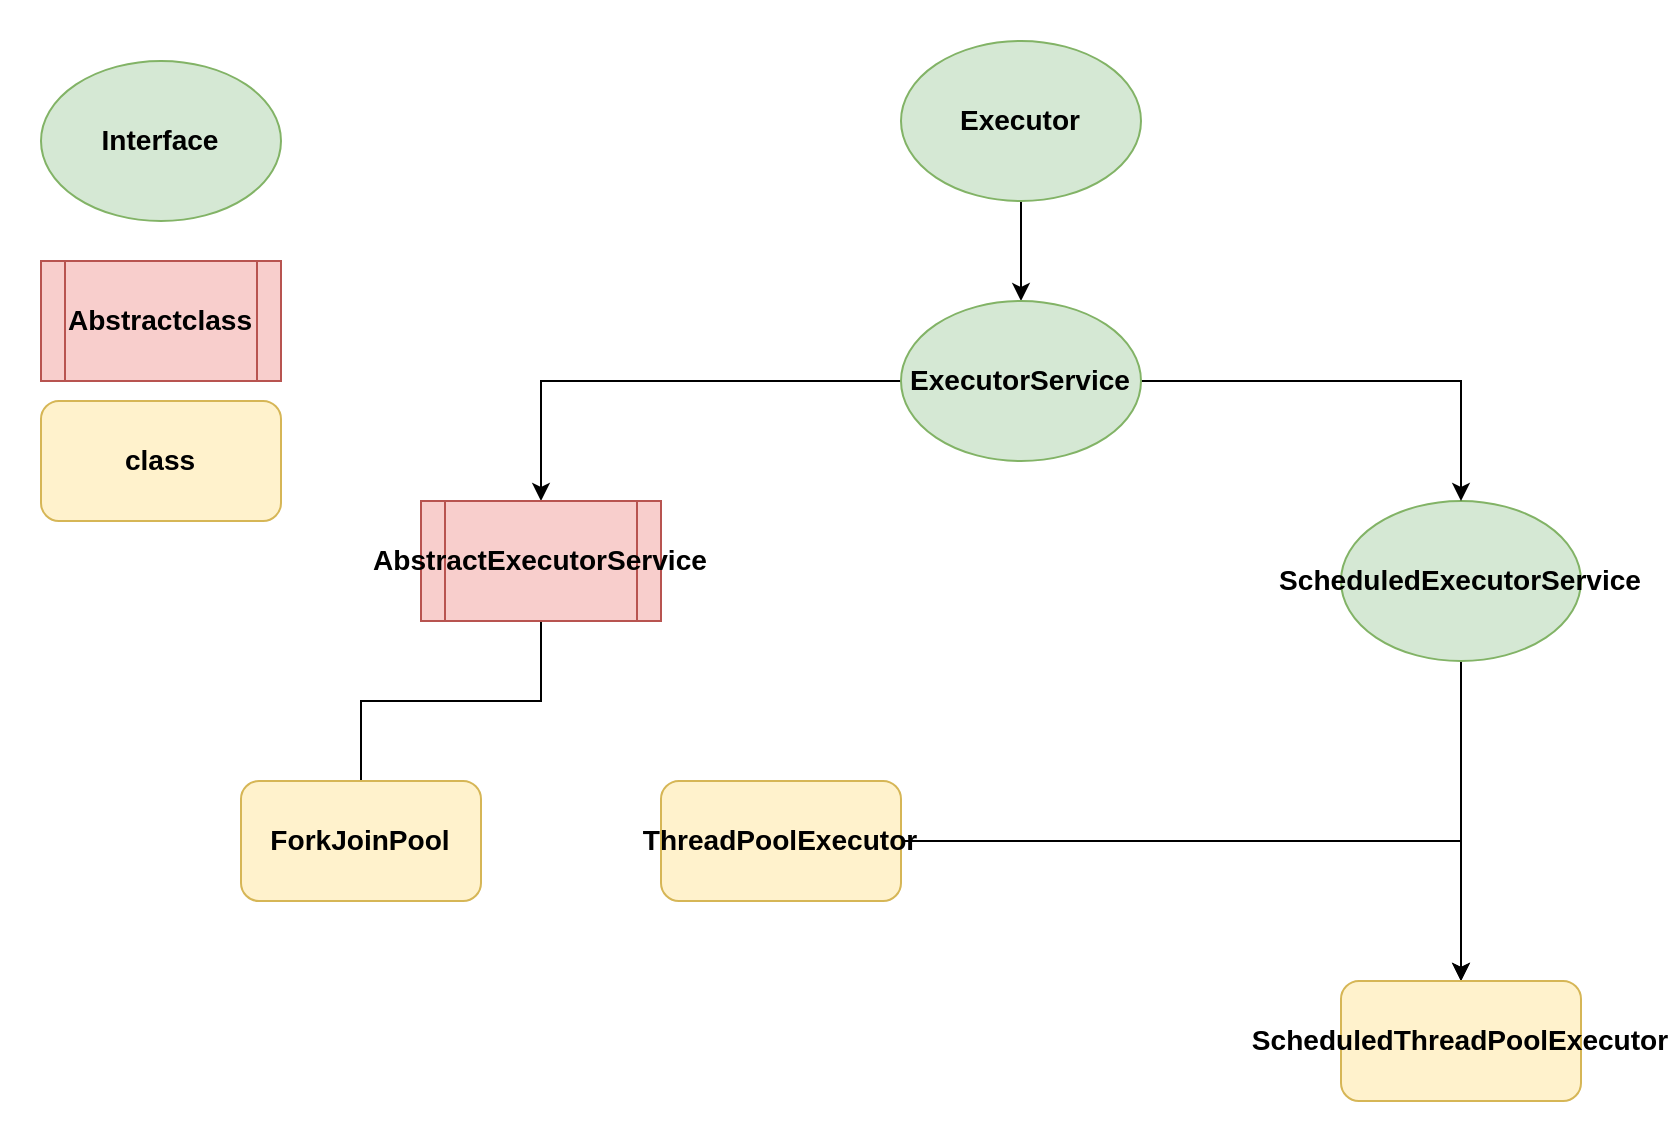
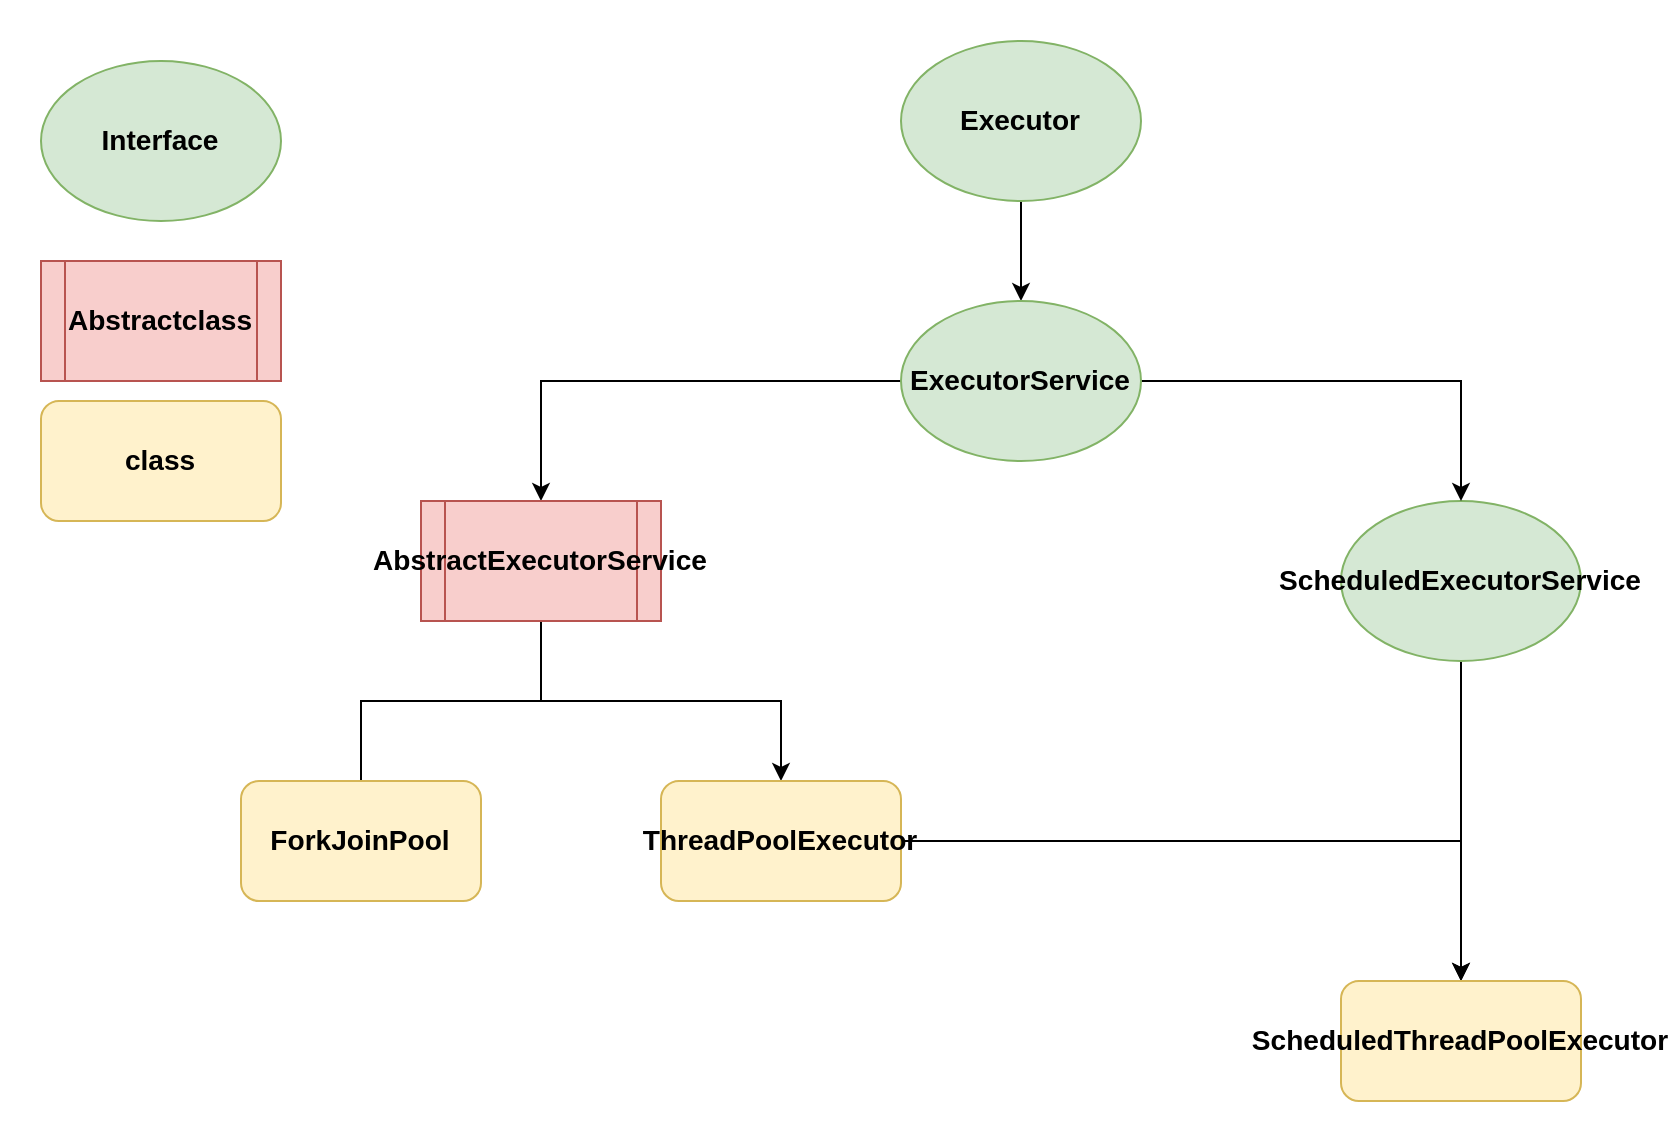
edge "AbstractExecutorService" -> "ThreadPoolExecutor": added
